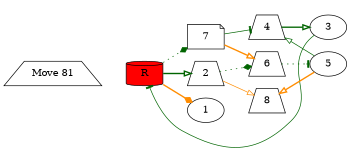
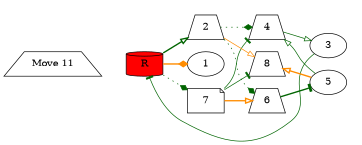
edge "2" -> "4": added
edge "4" -> "3": style bold -> solid
edge "6" -> "5": style dotted -> bold
node "Move 81": label "Move 81" -> "Move 11"
edge "7" -> "8": added
